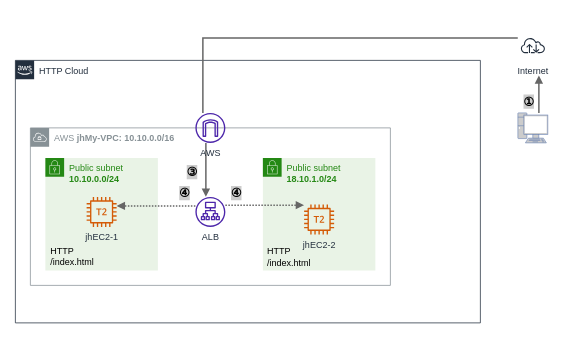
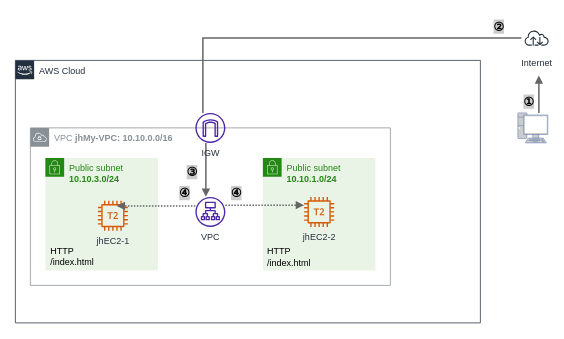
node "②": added
node "Internet": moved (533, 45) -> (537, 38)
node "HTTP Cloud": label "HTTP Cloud" -> "AWS Cloud"
node "AWS jhMy-VPC: 10.10.0.0/16": label "AWS jhMy-VPC: 10.10.0.0/16" -> "VPC jhMy-VPC: 10.10.0.0/16"
node "AWS": label "AWS" -> "IGW"
node "Public subnet 10.10.0.0/24": label "Public subnet 10.10.0.0/24" -> "Public subnet 10.10.3.0/24"
node "Public subnet 18.10.1.0/24": label "Public subnet 18.10.1.0/24" -> "Public subnet 10.10.1.0/24"
node "jhEC2-1": moved (102, 212) -> (113, 216)
node "jhEC2-2": moved (319, 219) -> (319, 212)
node "ALB": label "ALB" -> "VPC"
